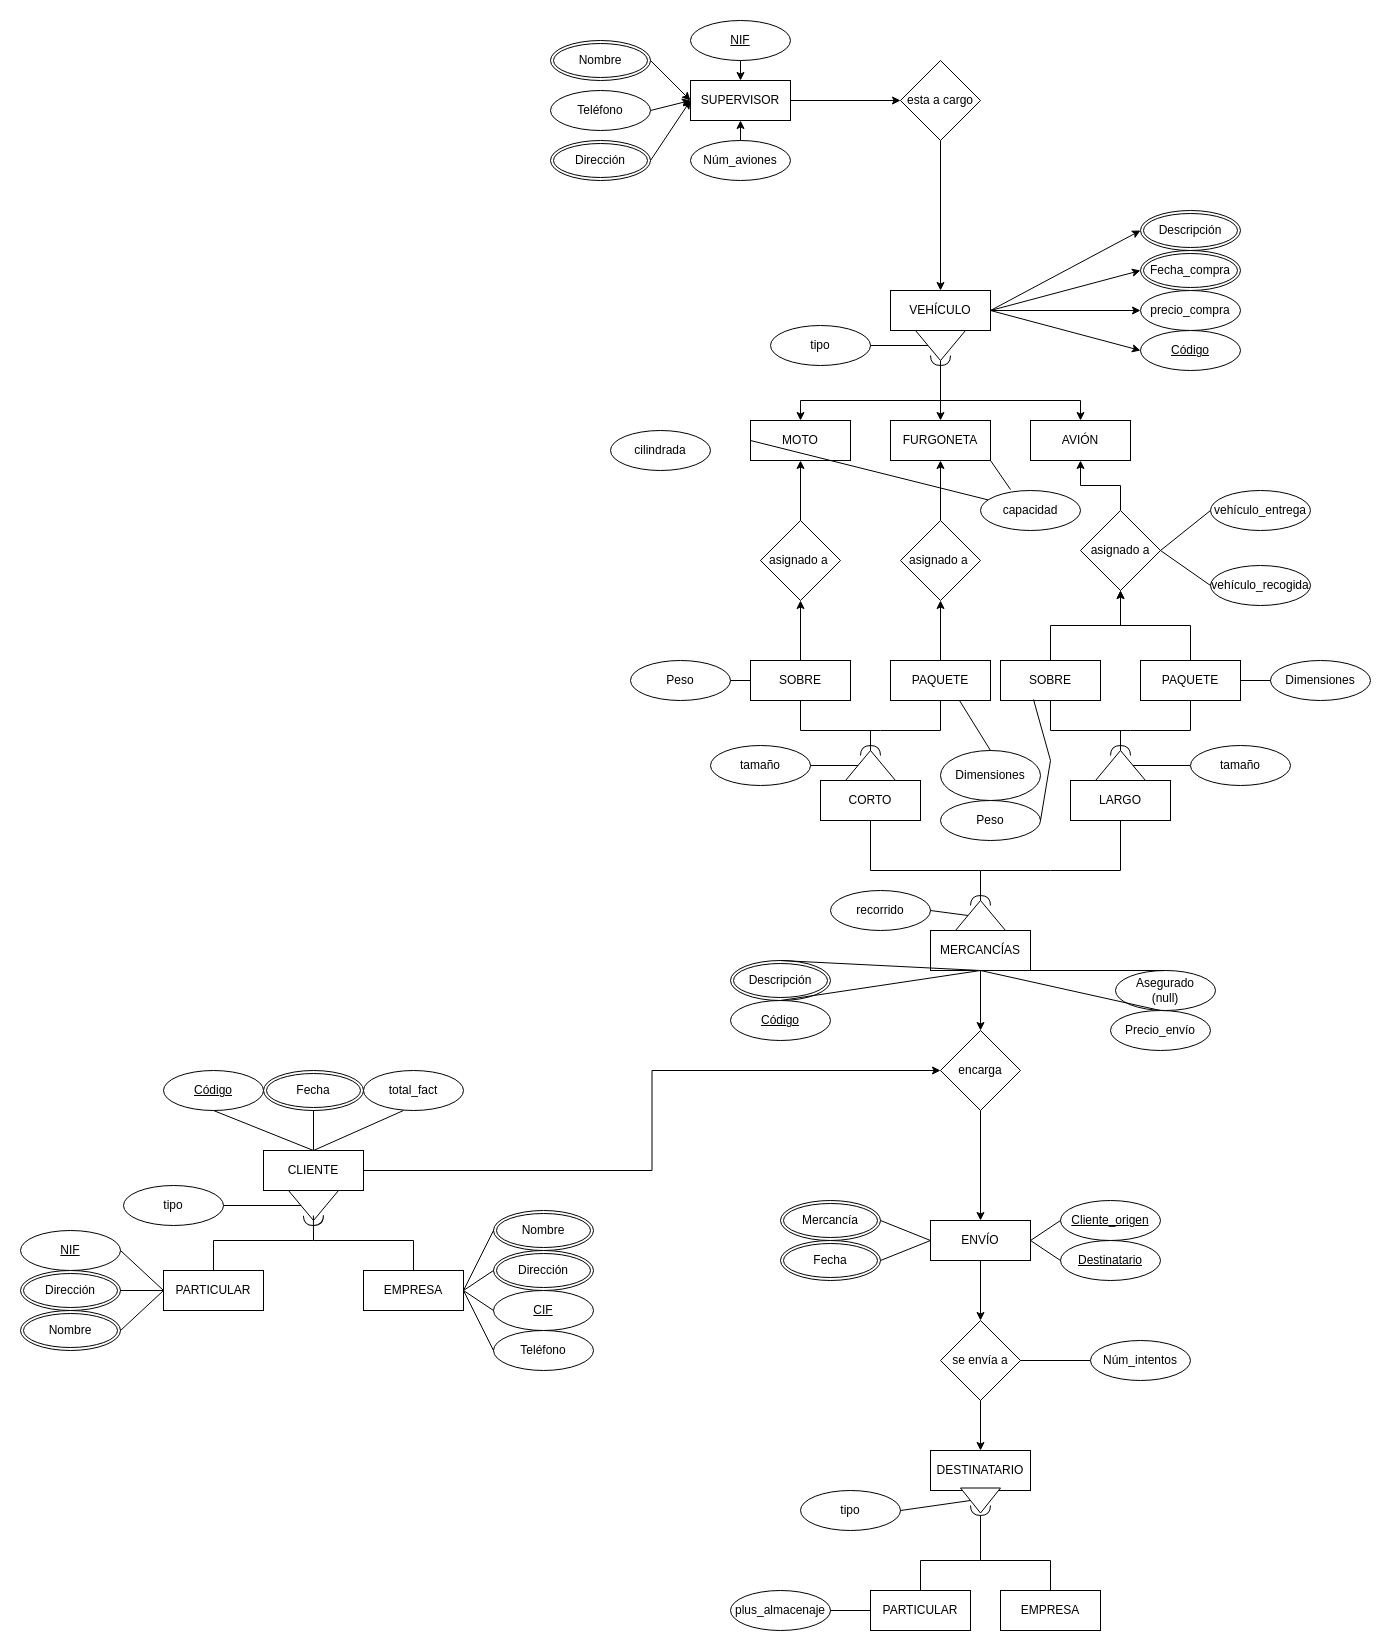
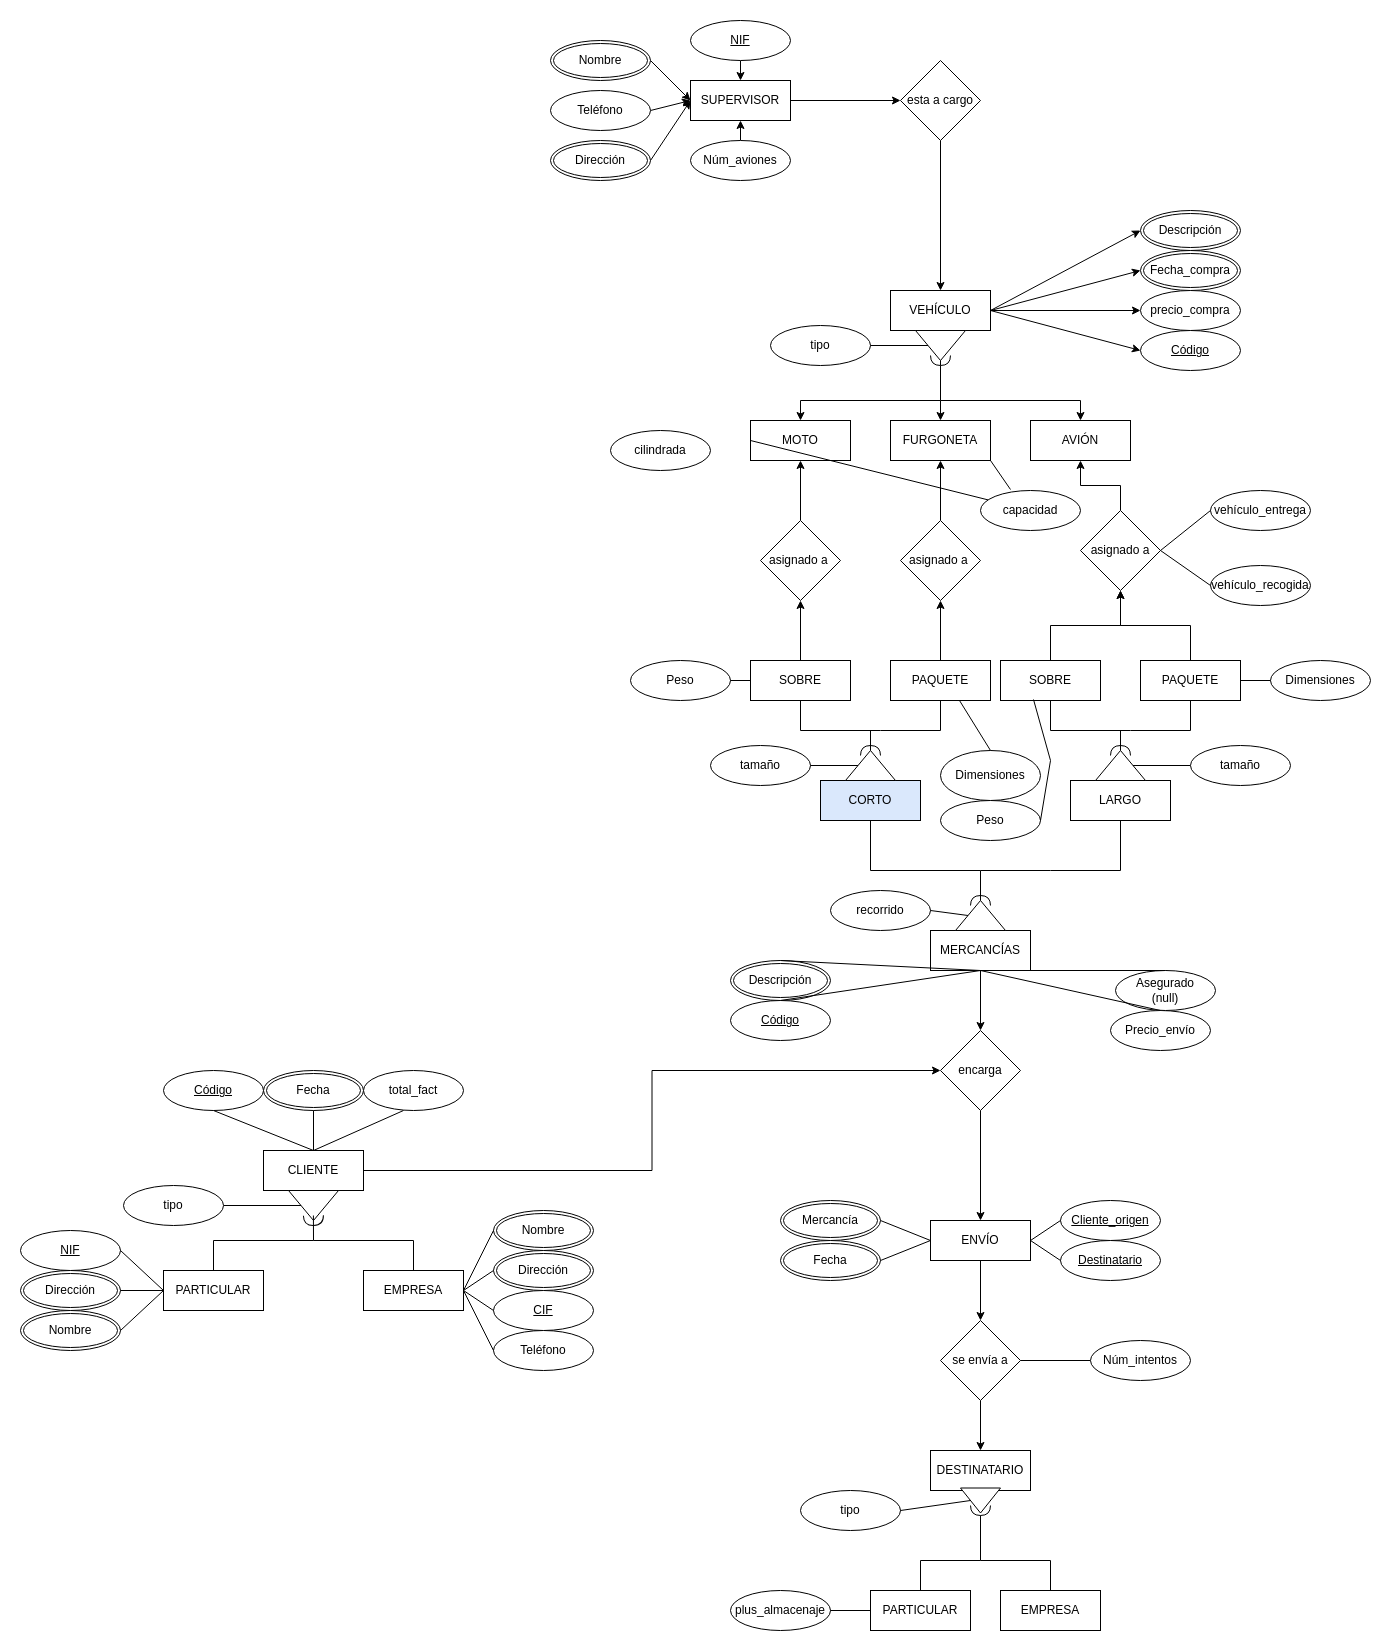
node "CORTO": fillcolor #ffffff -> #dae8fc
